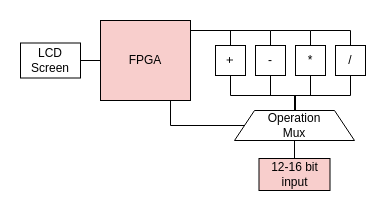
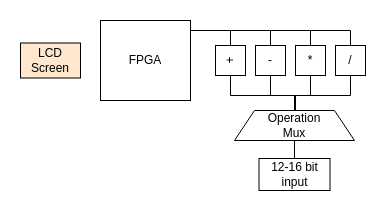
node "LCD Screen": fillcolor #ffffff -> #ffe6cc
edge "LCD Screen" -- "FPGA": removed
node "FPGA": fillcolor #f8cecc -> #ffffff
edge "FPGA" -- "Operation Mux": removed
node "12-16 bit input": fillcolor #f8cecc -> #ffffff
